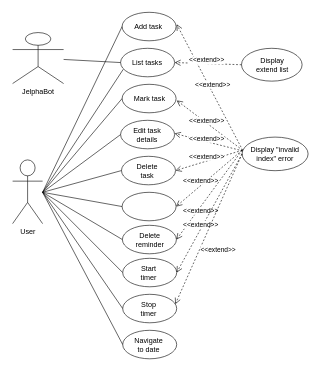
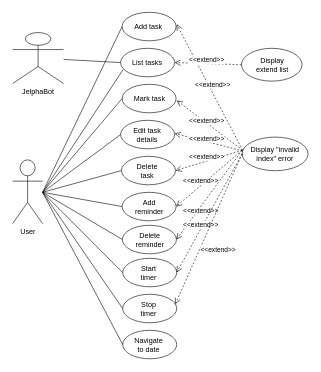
node "Add reminder": added
